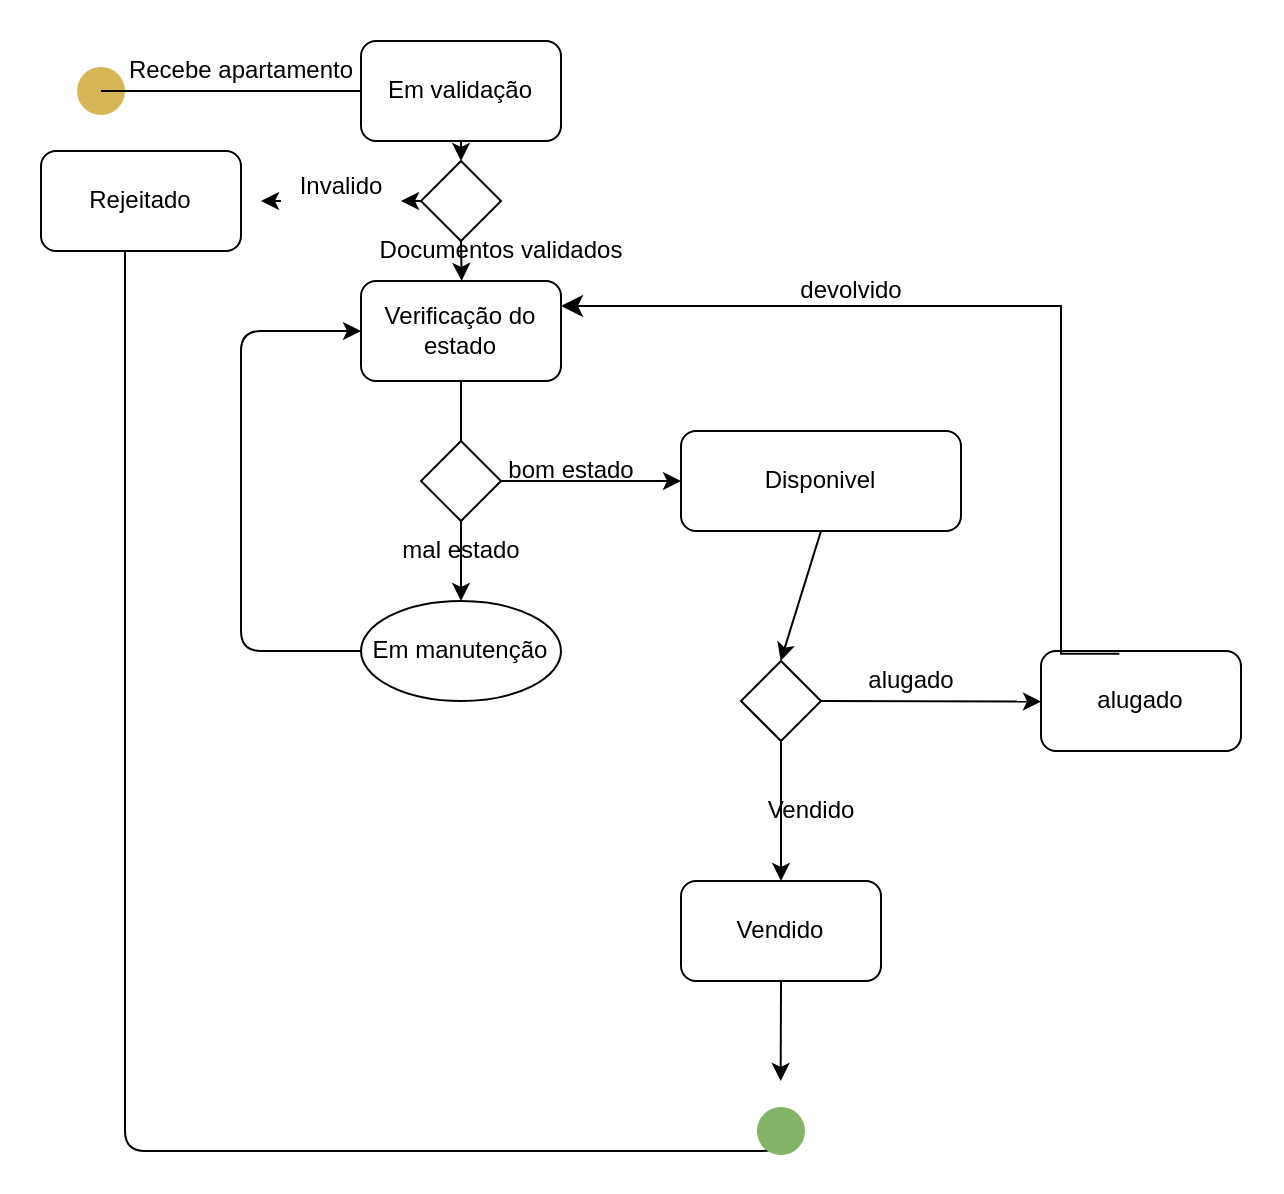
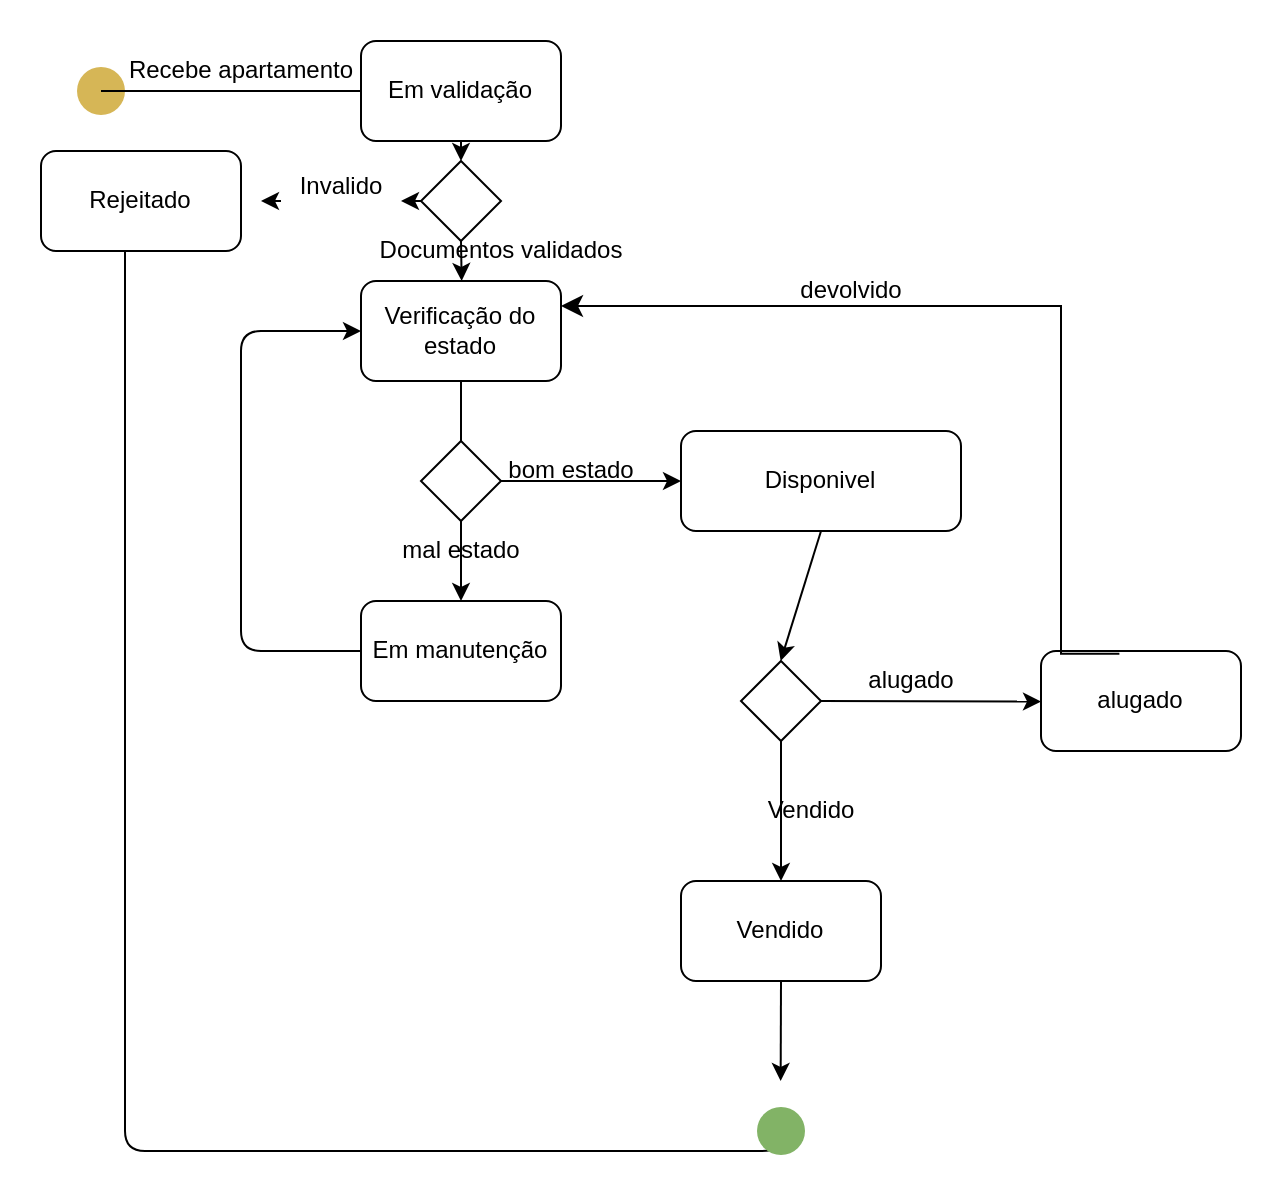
node "Em manutenção": shape ellipse -> rounded rectangle
